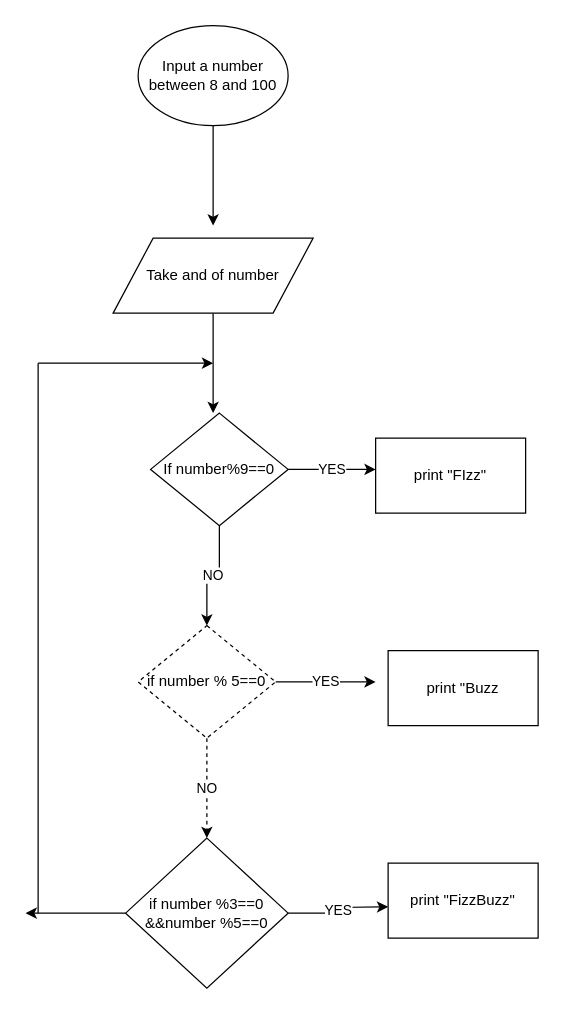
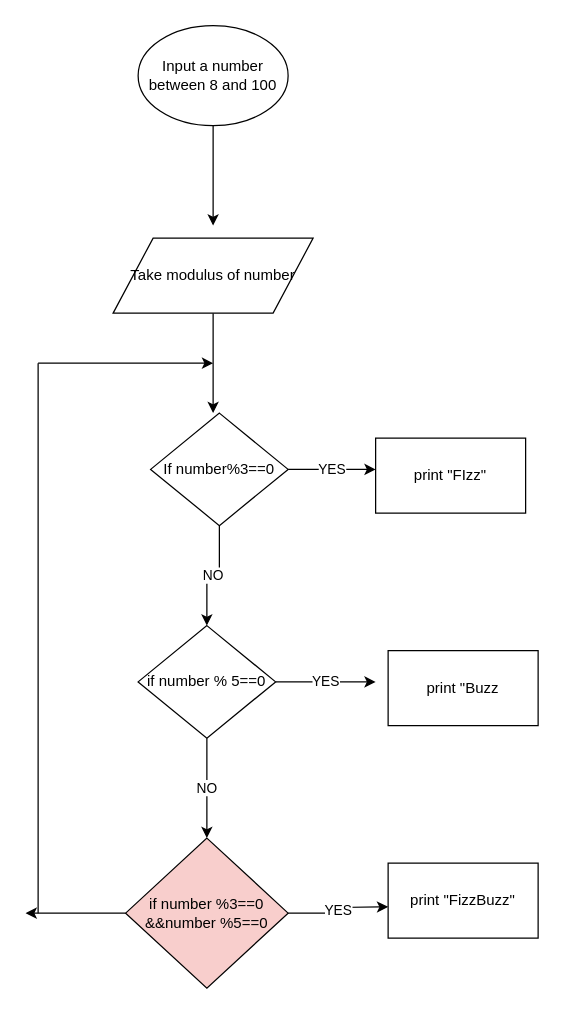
node "Take and of number": label "Take and of number" -> "Take modulus of number"
node "If number%9==0": label "If number%9==0" -> "If number%3==0"
node "if number % 5==0": style dashed -> solid
edge "if number % 5==0" -> "if number %3==0 &&number %5==0": style dashed -> solid
node "if number %3==0 &&number %5==0": fillcolor #ffffff -> #f8cecc
